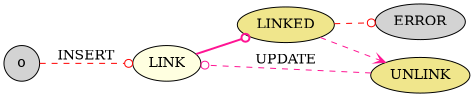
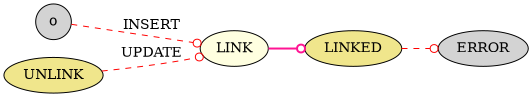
edge "LINKED" -> "UNLINK": removed
edge "UNLINK" -> "LINK": color deeppink -> red
